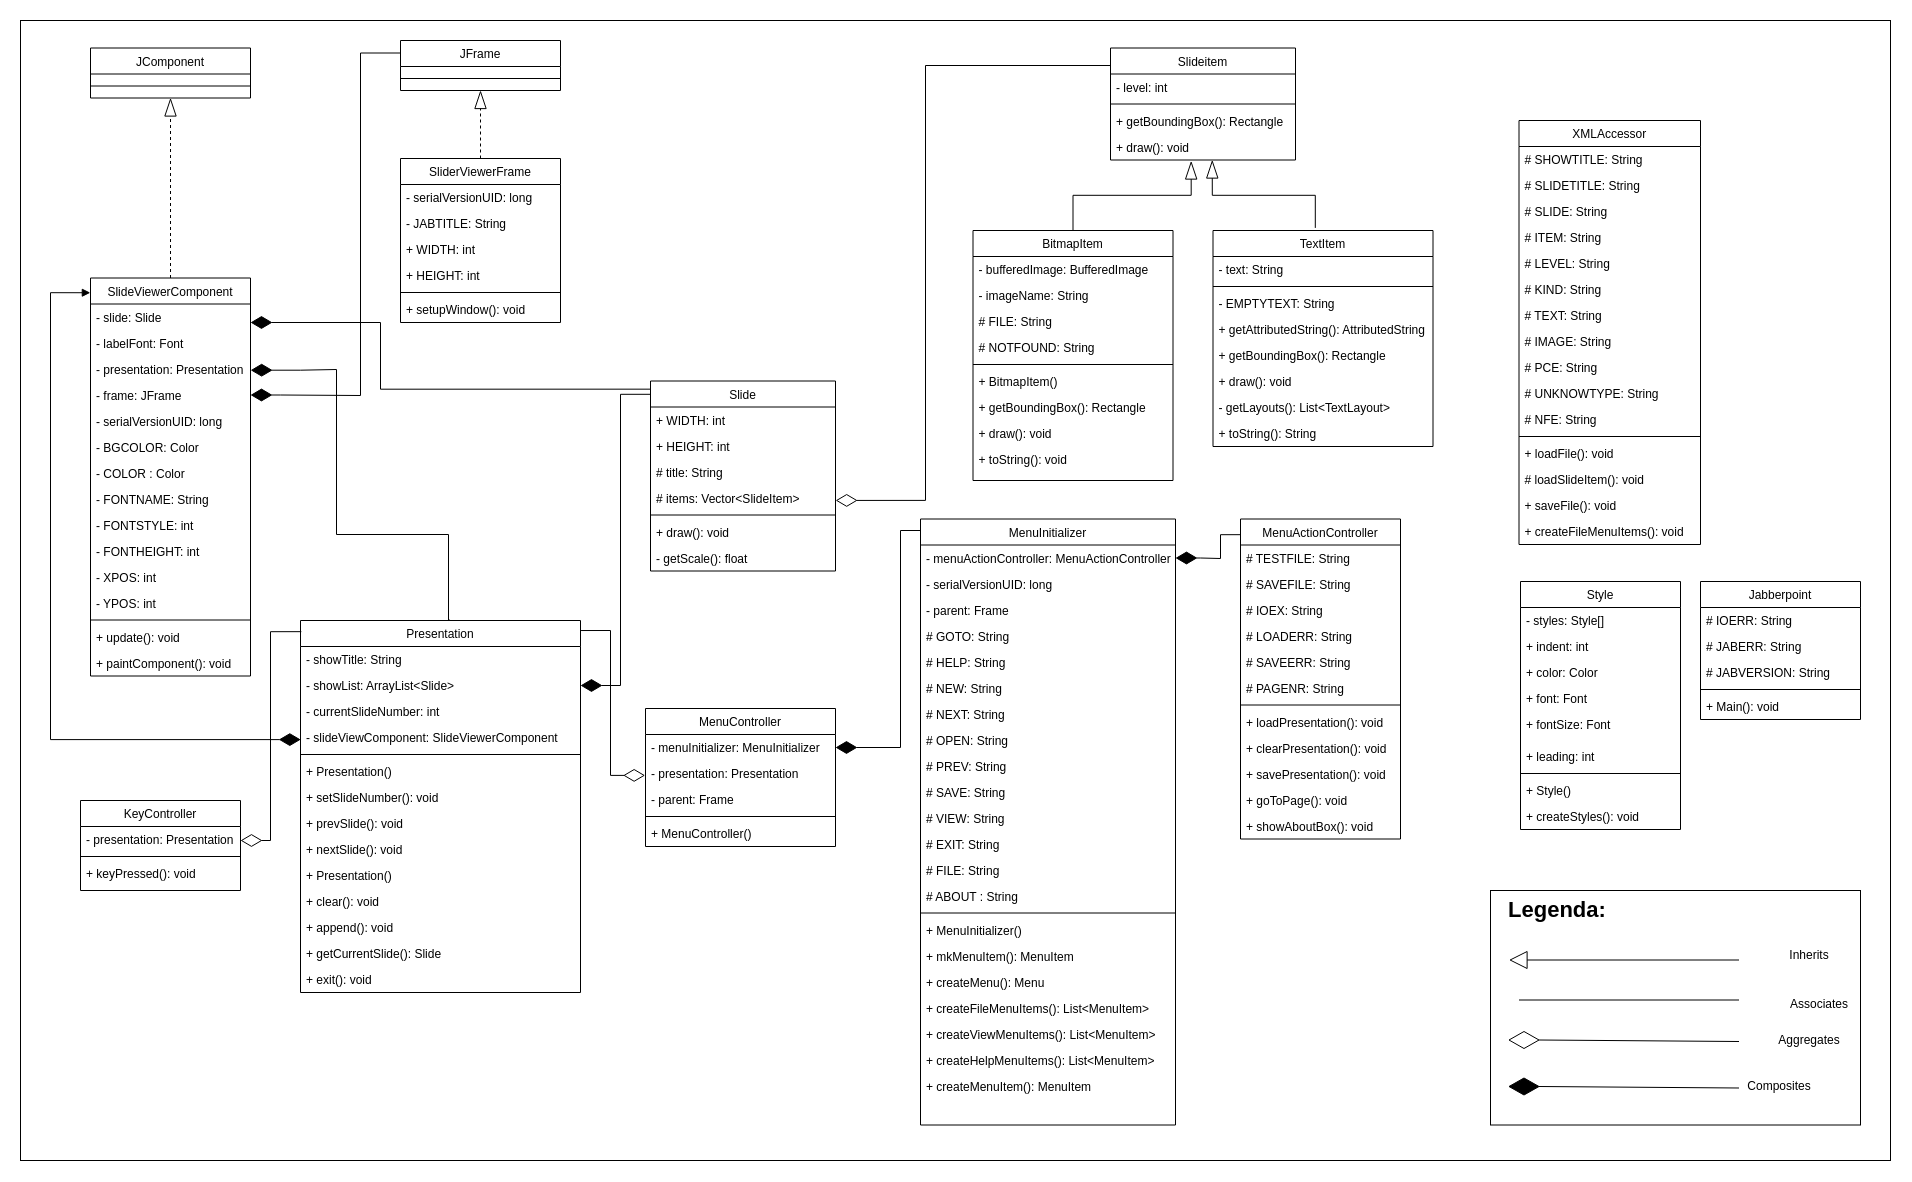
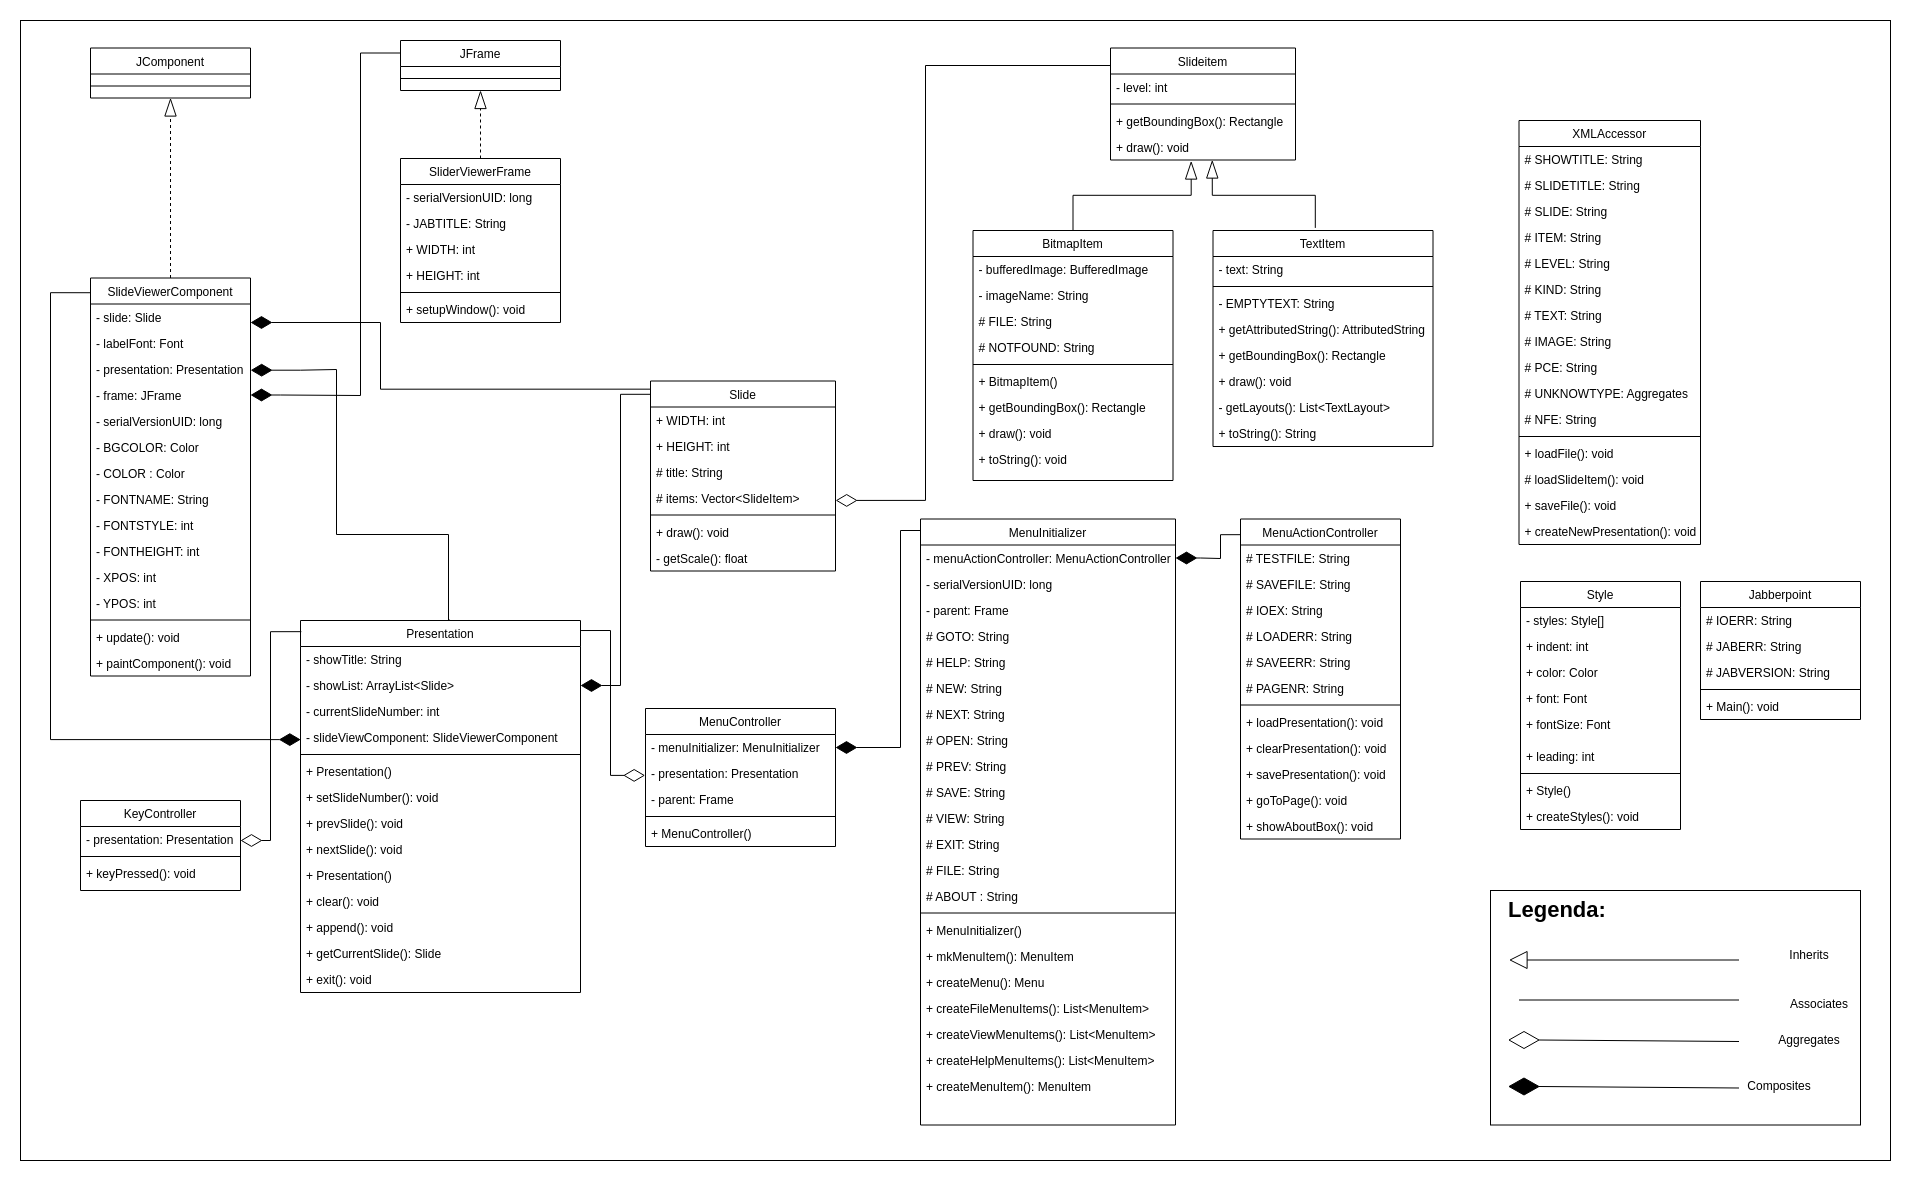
edge "SlideViewerComponent" -- "- slideViewComponent: SlideViewerComponent": arrowhead block -> none
node "# UNKNOWTYPE: String": label "# UNKNOWTYPE: String" -> "# UNKNOWTYPE: Aggregates"
node "+ createFileMenuItems(): void": label "+ createFileMenuItems(): void" -> "+ createNewPresentation(): void"
